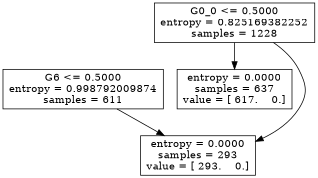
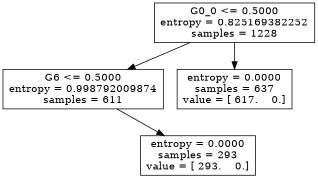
edge "G0_0 <= 0.5000 entropy = 0.825169382252 samples = 1228" -> "entropy = 0.0000 samples = 293 value = [ 293.    0.]": now "G0_0 <= 0.5000 entropy = 0.825169382252 samples = 1228" -> "G6 <= 0.5000 entropy = 0.998792009874 samples = 611"
